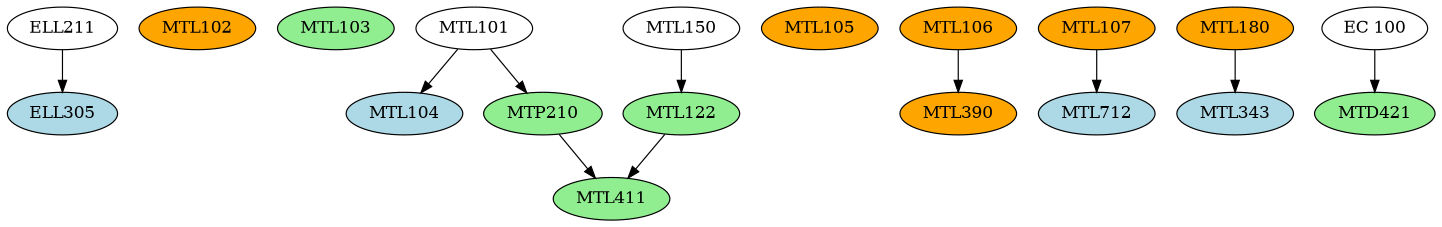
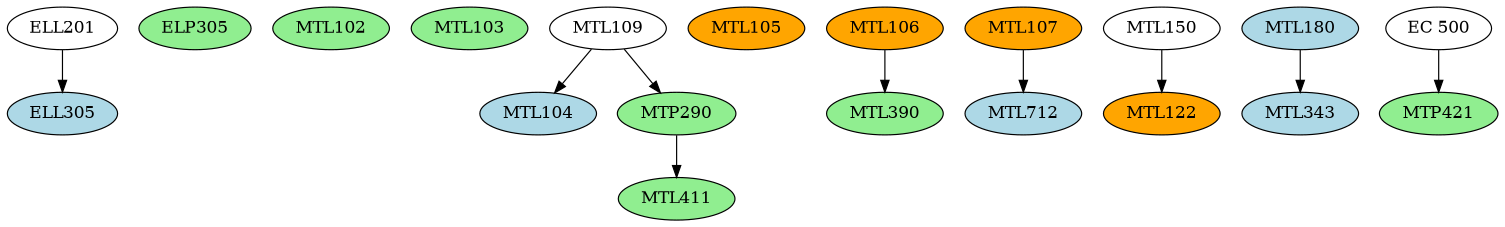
node "ELL211": label "ELL211" -> "ELL201"
node "ELP305": added
node "MTL102": fillcolor orange -> lightgreen
node "MTL101": label "MTL101" -> "MTL109"
node "MTL180": fillcolor orange -> lightblue
node "EC 100": label "EC 100" -> "EC 500"
node "MTP210": label "MTP210" -> "MTP290"
node "MTL122": fillcolor lightgreen -> orange
node "MTL390": fillcolor orange -> lightgreen
node "MTD421": label "MTD421" -> "MTP421"
edge "MTL122" -> "MTL411": removed
